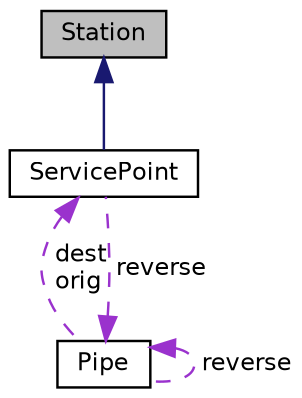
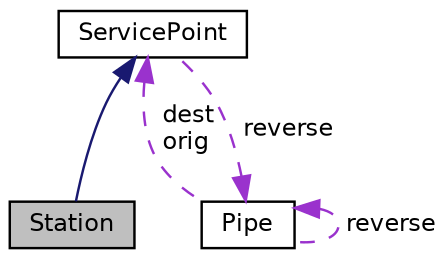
edge "ServicePoint" -> "Station": reversed
